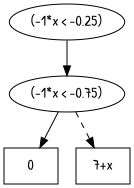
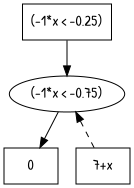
node "(-1*x < -0.25)": shape ellipse -> box
edge "(-1*x < -0.75)" -> "7+x": reversed
